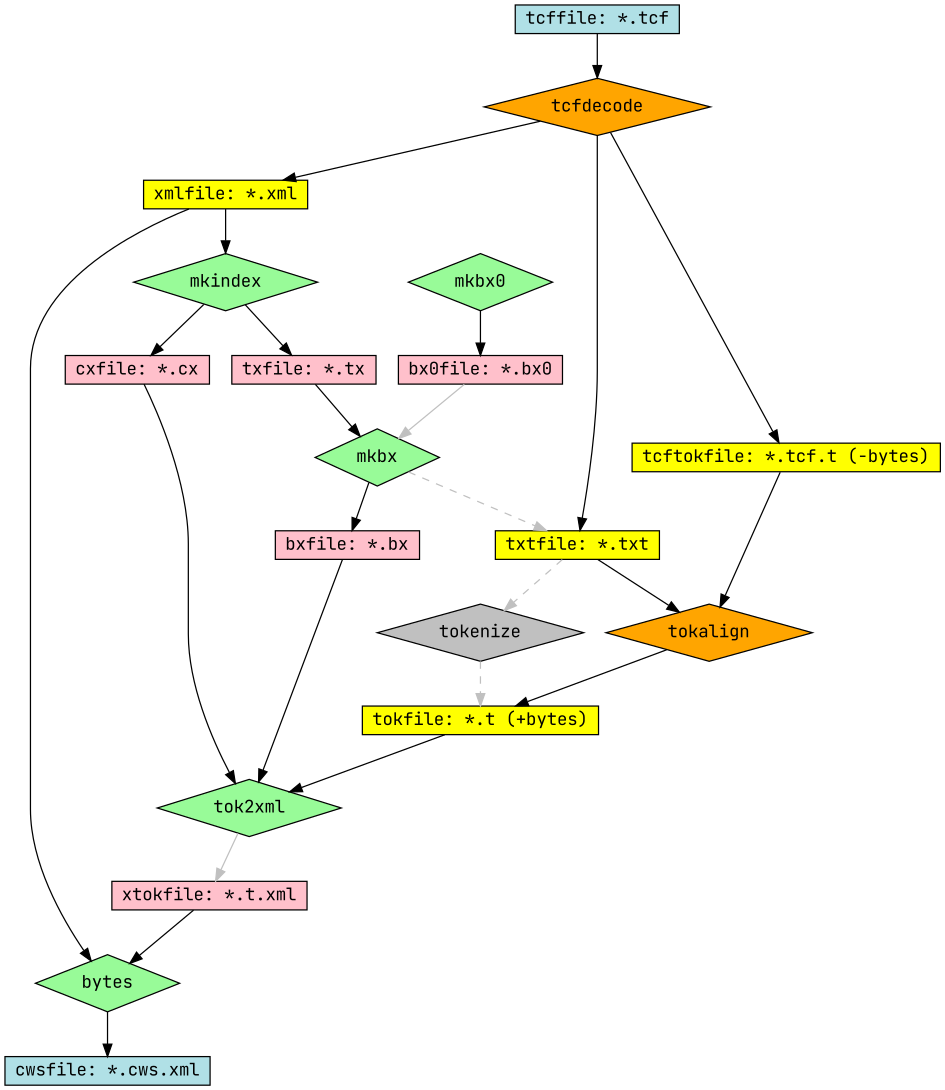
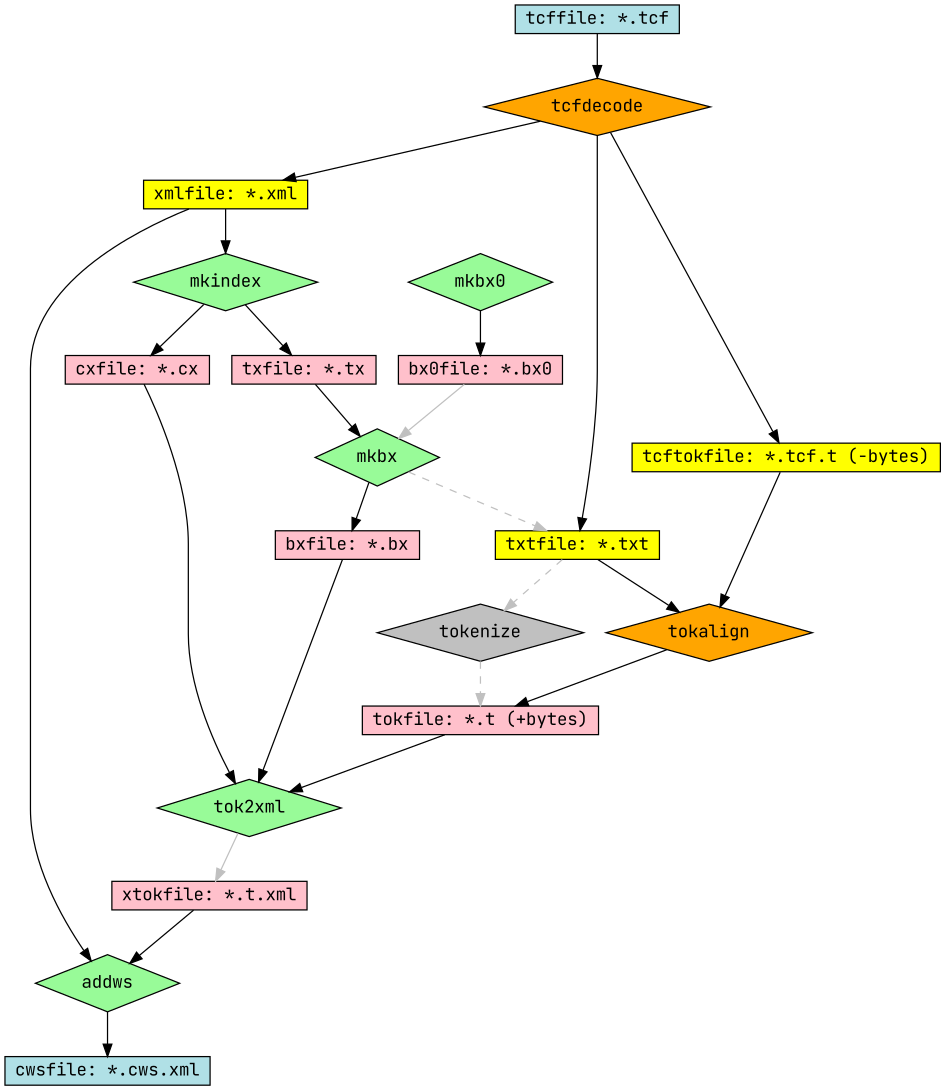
node "tokfile: *.t (+bytes)": fillcolor yellow -> pink
node "bytes": label "bytes" -> "addws"
